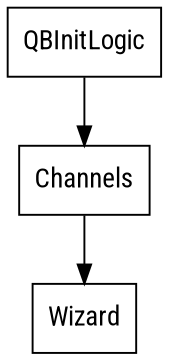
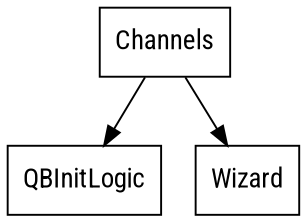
edge "QBInitLogic" -> "Channels": reversed
